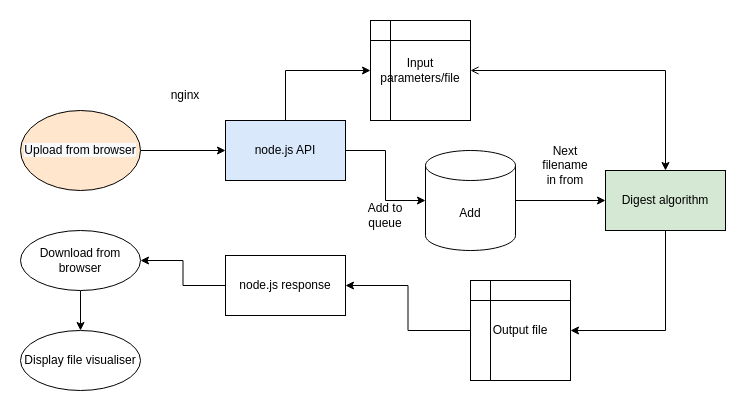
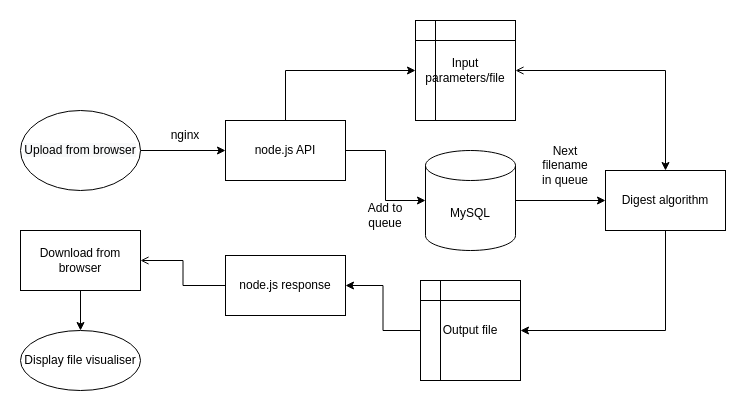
node "Input parameters/file": moved (421, 71) -> (466, 71)
node "nginx": moved (186, 96) -> (186, 136)
node "Upload from browser": fillcolor #ffe6cc -> #ffffff
node "node.js API": fillcolor #dae8fc -> #ffffff
node "Next filename in from": label "Next filename in from" -> "Next filename in queue"
node "Digest algorithm": fillcolor #d5e8d4 -> #ffffff
node "Add": label "Add" -> "MySQL"
node "Download from browser": shape ellipse -> rectangle
edge "node.js response" -> "Download from browser": arrowhead classic -> open
node "Output file": moved (521, 331) -> (471, 331)
